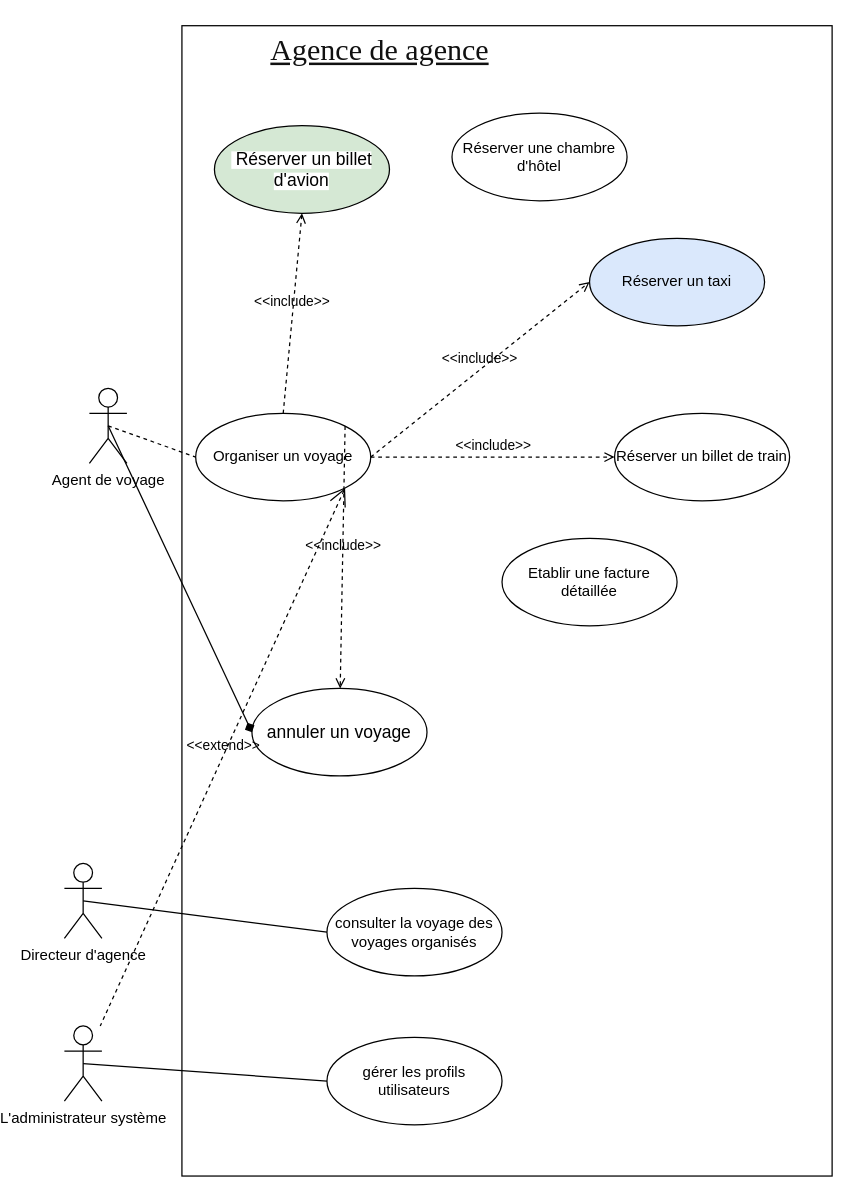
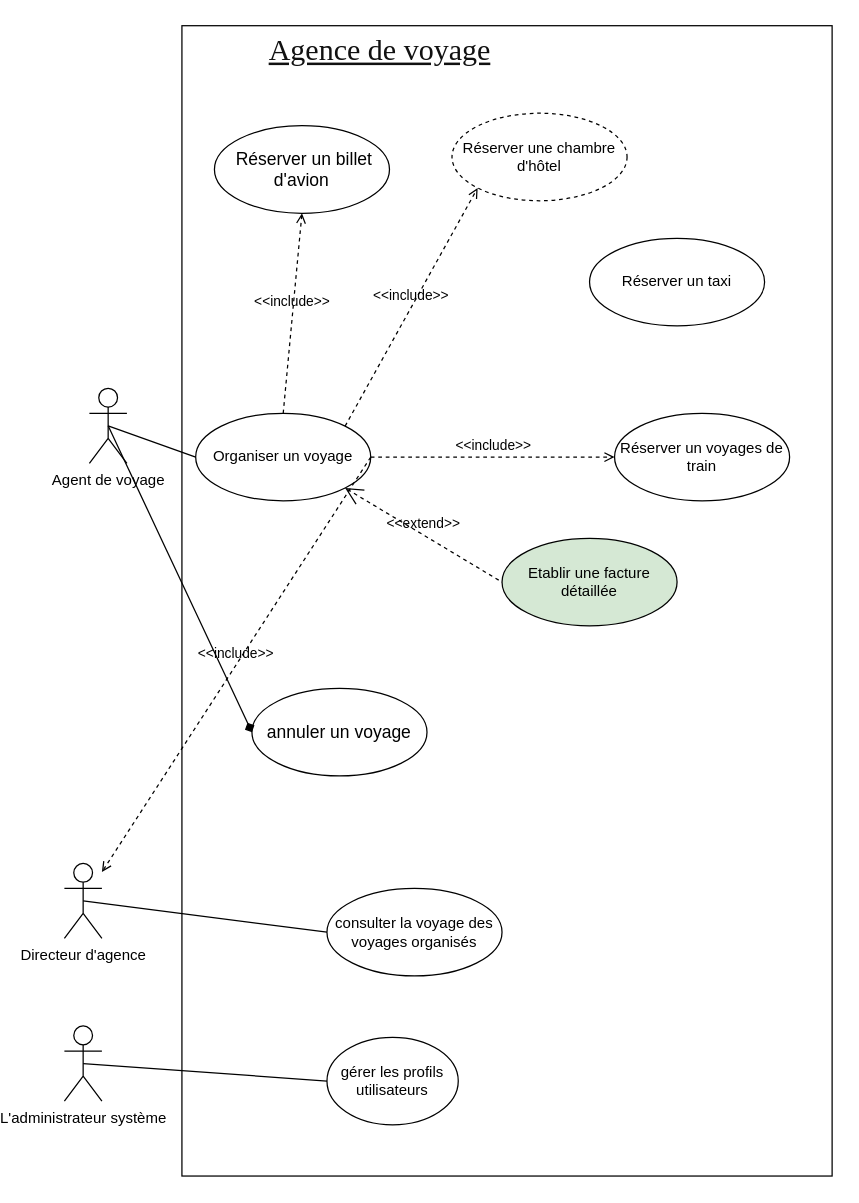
node "Agence de agence": label "Agence de agence" -> "Agence de voyage"
node "Réserver une chambre d'hôtel": style solid -> dashed
node "Réserver un billet d'avion": fillcolor #d5e8d4 -> #ffffff
node "Réserver un taxi": fillcolor #dae8fc -> #ffffff
edge "Organiser un voyage" -> "Réserver un taxi": now "Organiser un voyage" -> "Directeur d'agence"
edge "Agent de voyage" -- "Organiser un voyage": style dashed -> solid
node "Réserver un billet de train": label "Réserver un billet de train" -> "Réserver un voyages de train"
node "Etablir une facture détaillée": fillcolor #ffffff -> #d5e8d4
edge "Organiser un voyage" -> "annuler un voyage": now "Organiser un voyage" -> "Réserver une chambre d'hôtel"
edge "L'administrateur système" -> "Organiser un voyage": now "Etablir une facture détaillée" -> "Organiser un voyage"
node "gérer les profils utilisateurs": size 175x88 -> 131x88
